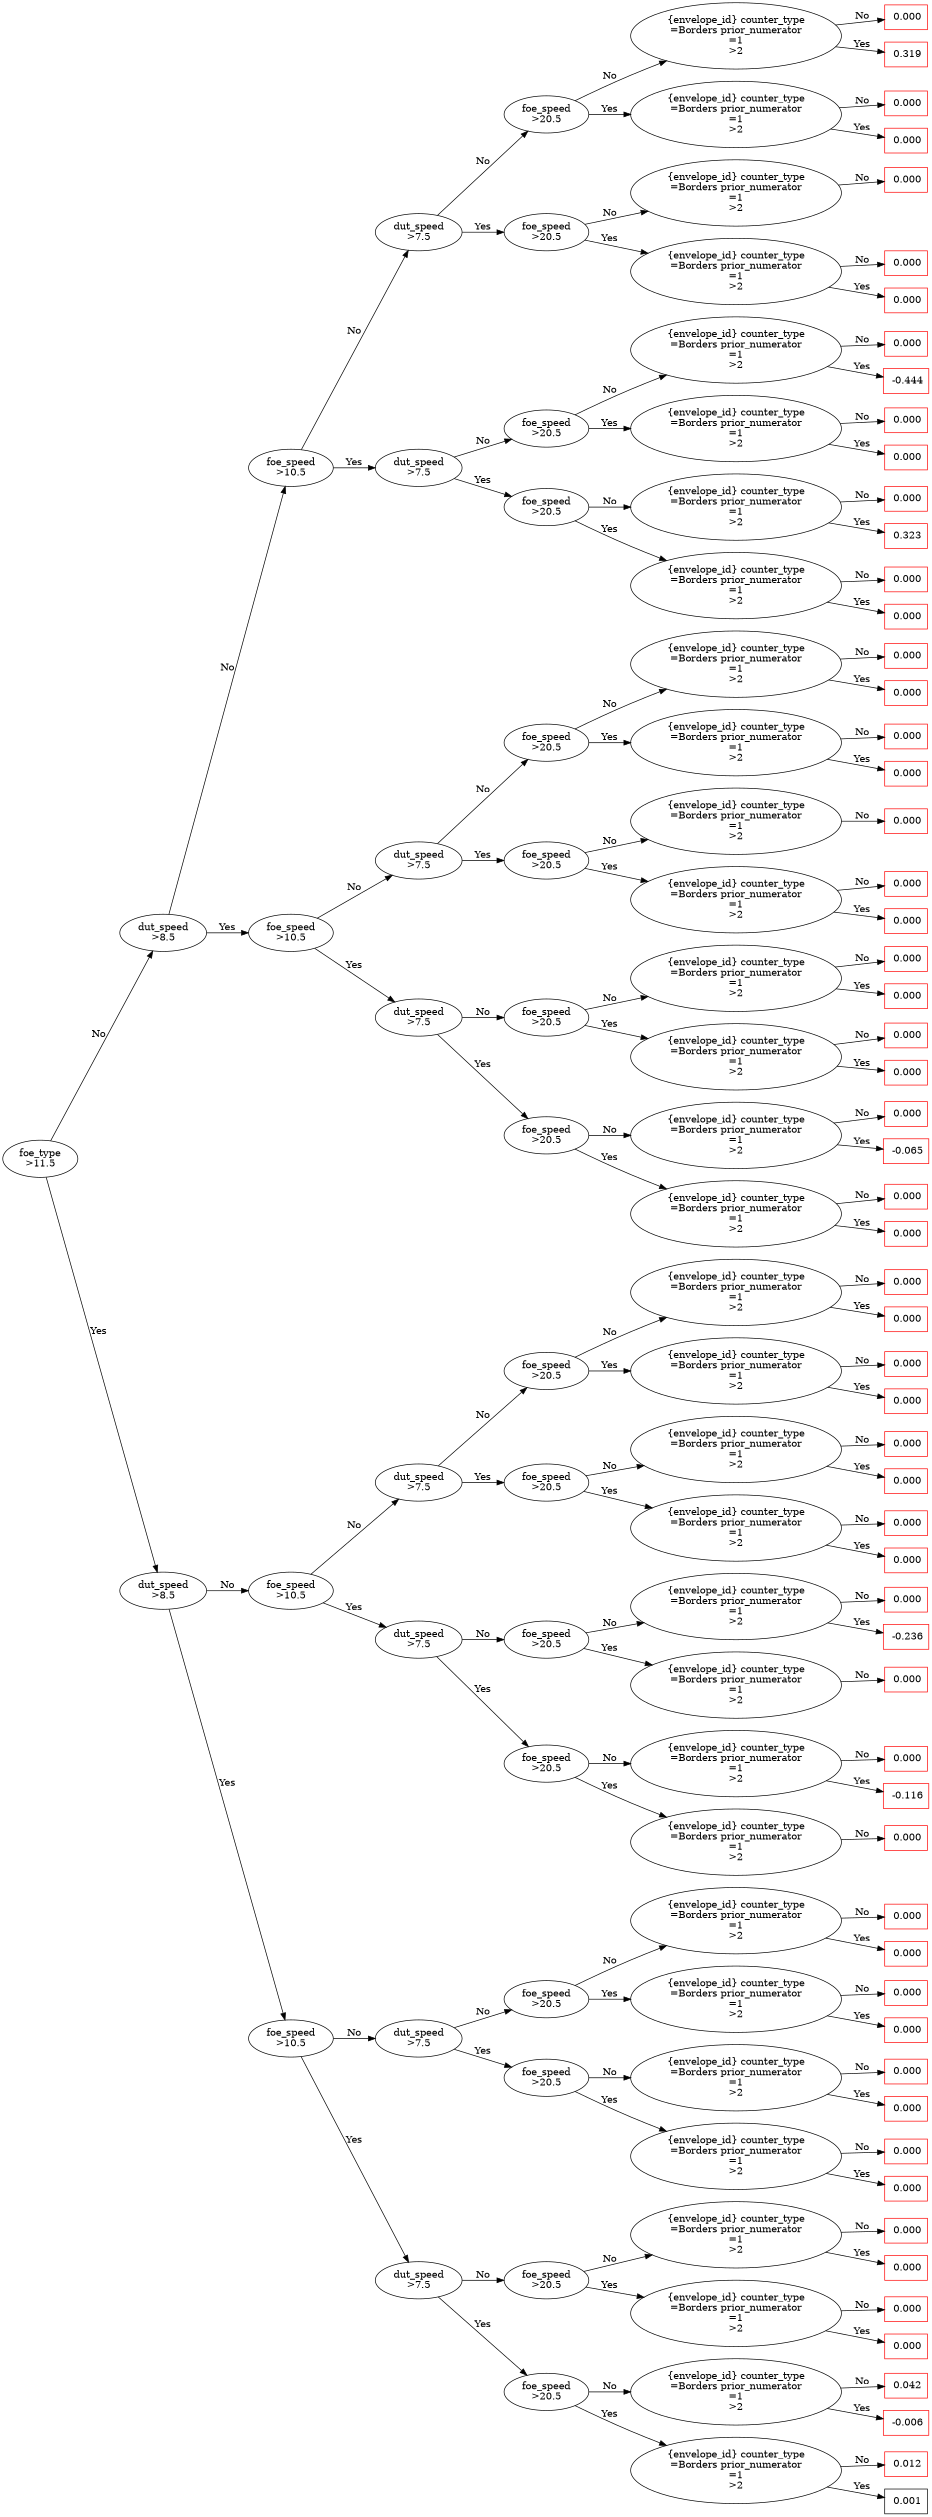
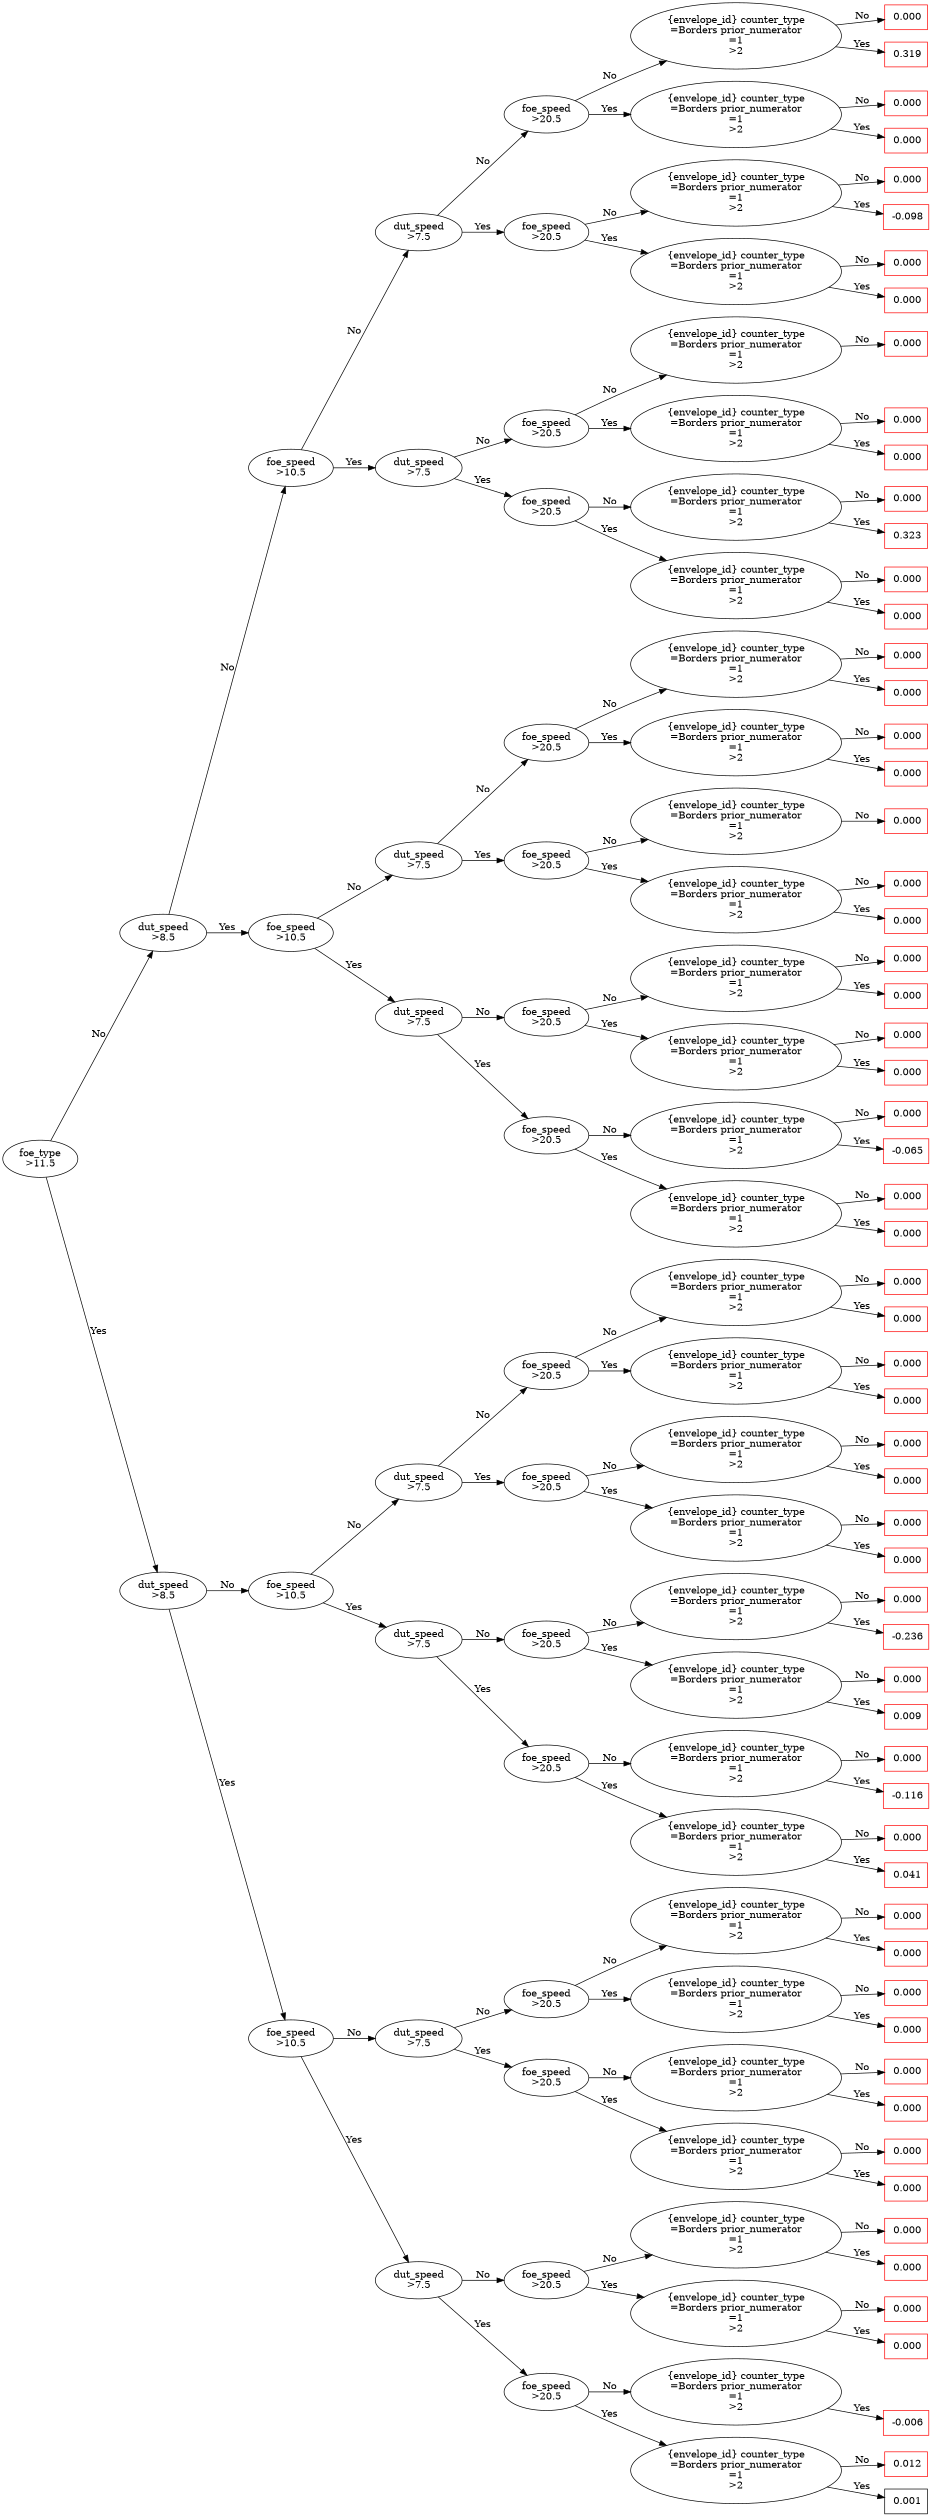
node "-0.098": added
node "-0.444": removed
node "0.009": added
node "0.041": added
node "0.042": removed
